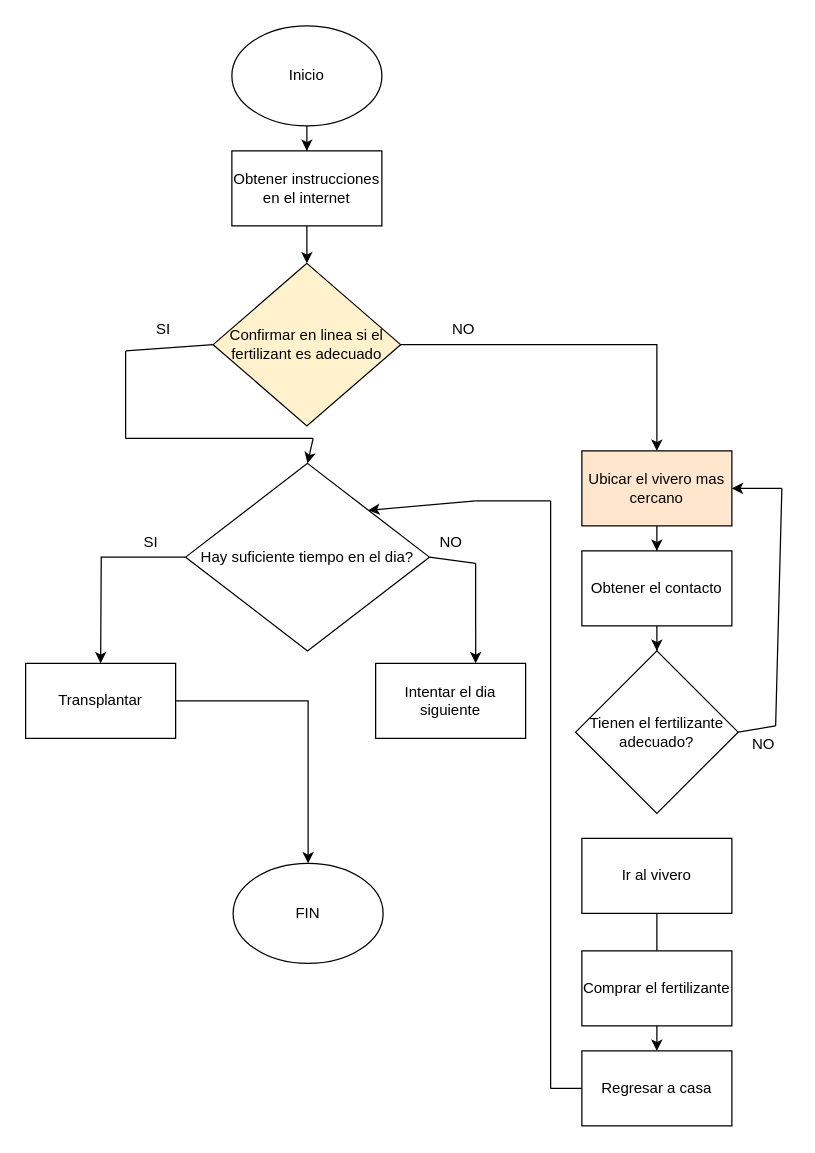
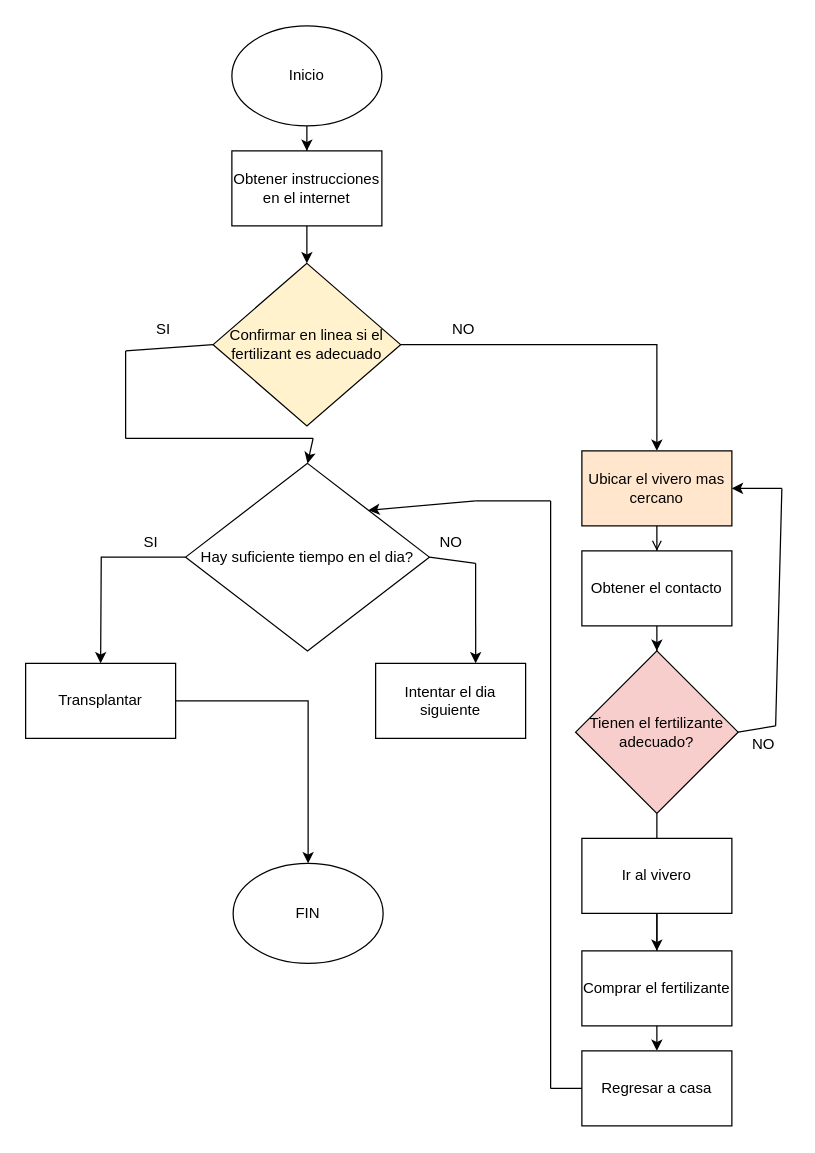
edge "Ubicar el vivero mas cercano" -> "Obtener el contacto": arrowhead classic -> open
node "Tienen el fertilizante adecuado?": fillcolor #ffffff -> #f8cecc
edge "Tienen el fertilizante adecuado?" -> "Comprar el fertilizante": added
